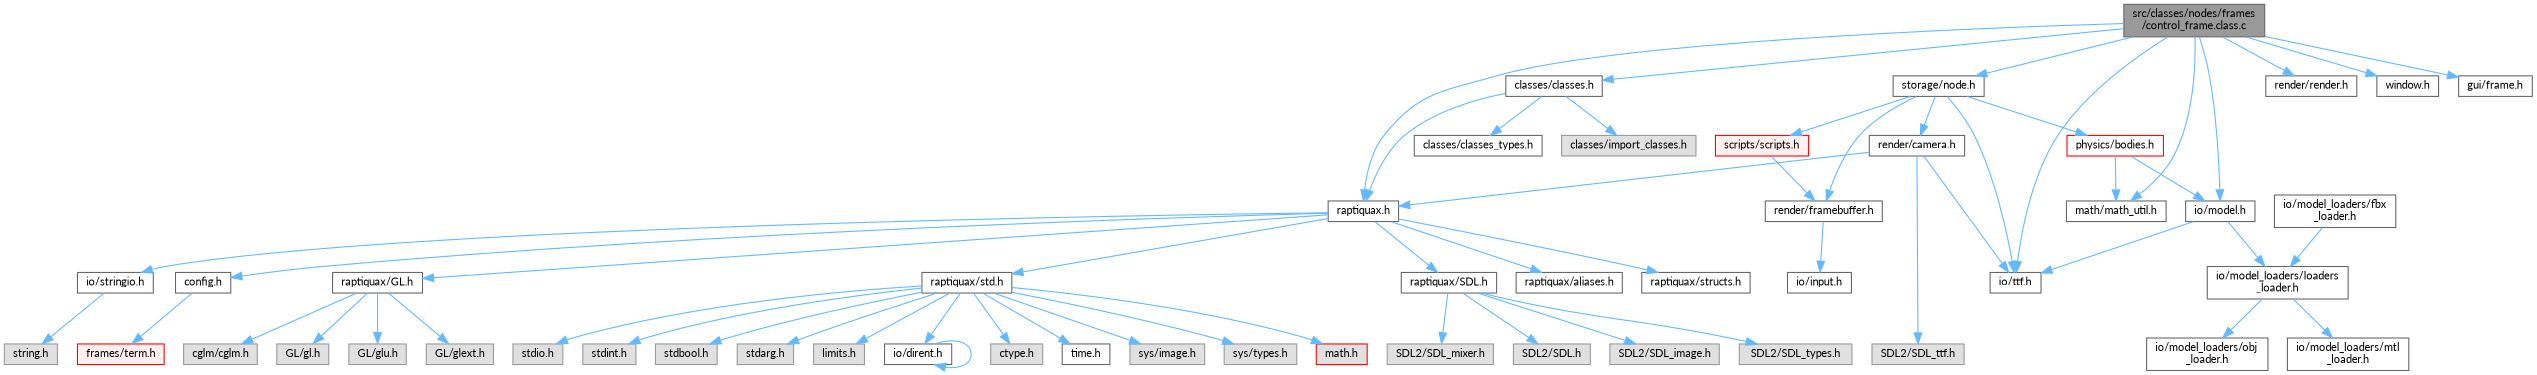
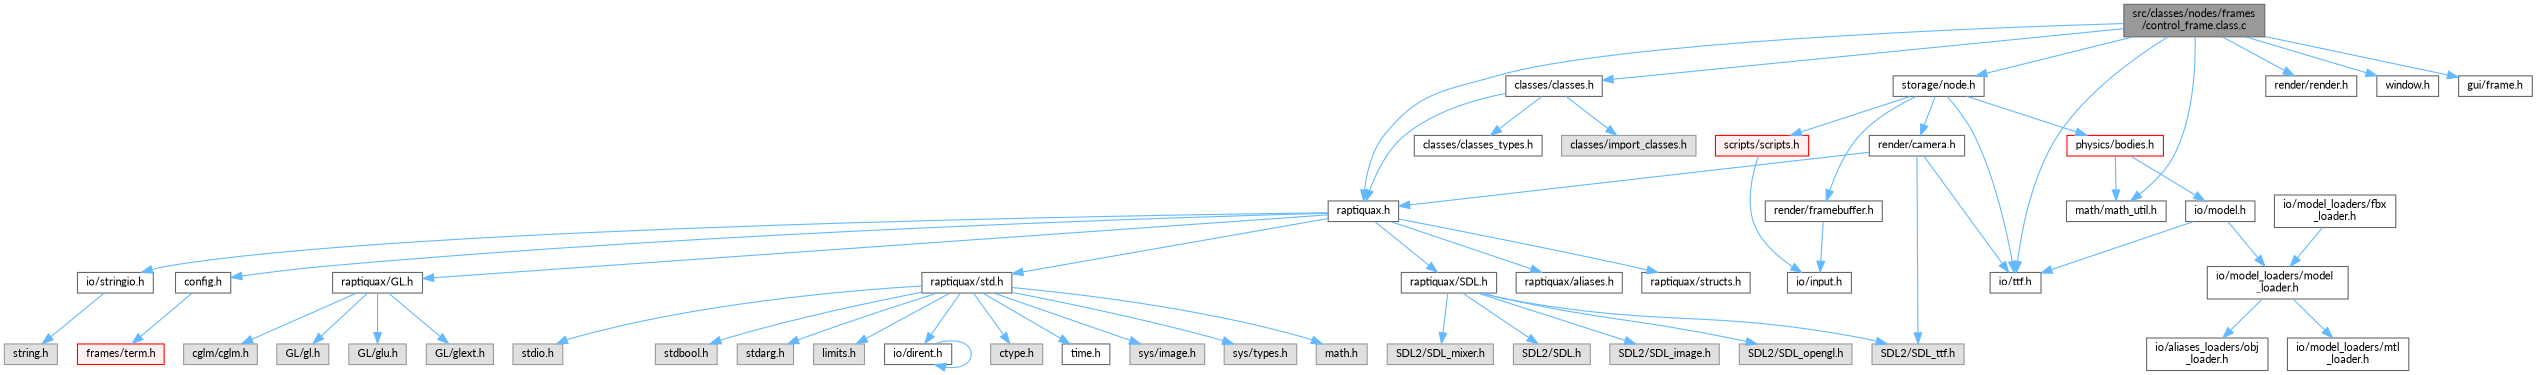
edge "src/classes/nodes/frames /control_frame.class.c" -> "io/model.h": removed
edge "scripts/scripts.h" -> "render/framebuffer.h": now "scripts/scripts.h" -> "io/input.h"
node "io/model_loaders/loaders _loader.h": label "io/model_loaders/loaders _loader.h" -> "io/model_loaders/model _loader.h"
edge "raptiquax/SDL.h" -> "SDL2/SDL_ttf.h": added
node "stdint.h": removed
node "math.h": color red -> grey60
node "SDL2/SDL_types.h": label "SDL2/SDL_types.h" -> "SDL2/SDL_opengl.h"
node "io/model_loaders/obj _loader.h": label "io/model_loaders/obj _loader.h" -> "io/aliases_loaders/obj _loader.h"
